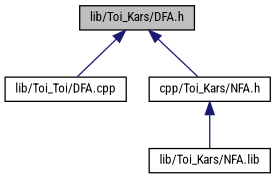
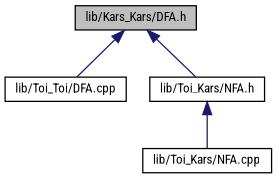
node "lib/Toi_Kars/DFA.h": label "lib/Toi_Kars/DFA.h" -> "lib/Kars_Kars/DFA.h"
node "cpp/Toi_Kars/NFA.h": label "cpp/Toi_Kars/NFA.h" -> "lib/Toi_Kars/NFA.h"
node "lib/Toi_Kars/NFA.lib": label "lib/Toi_Kars/NFA.lib" -> "lib/Toi_Kars/NFA.cpp"
